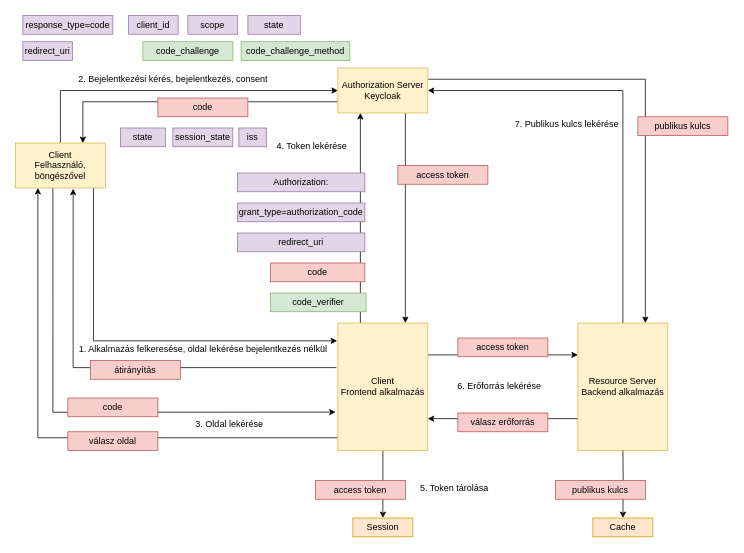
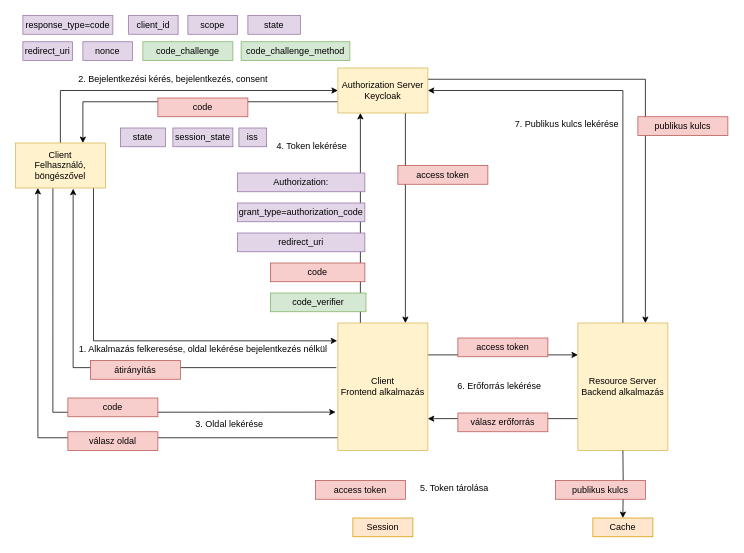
node "nonce": added
edge "Client Frontend alkalmazás" -> "Session": removed
